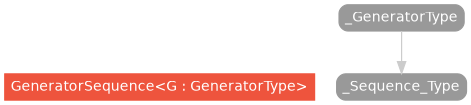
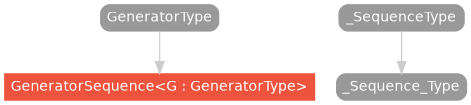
node "GeneratorType": added
node "_GeneratorType": label "_GeneratorType" -> "_SequenceType"
